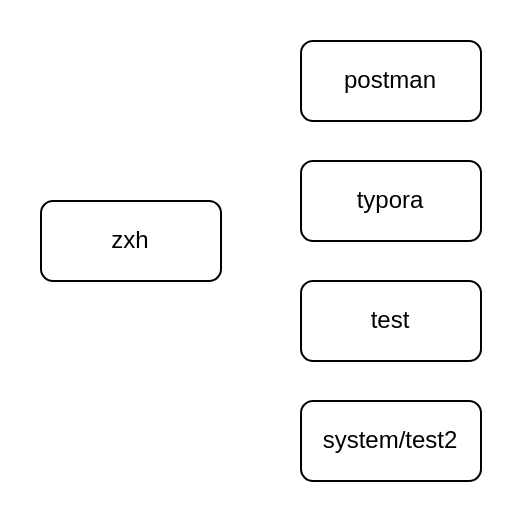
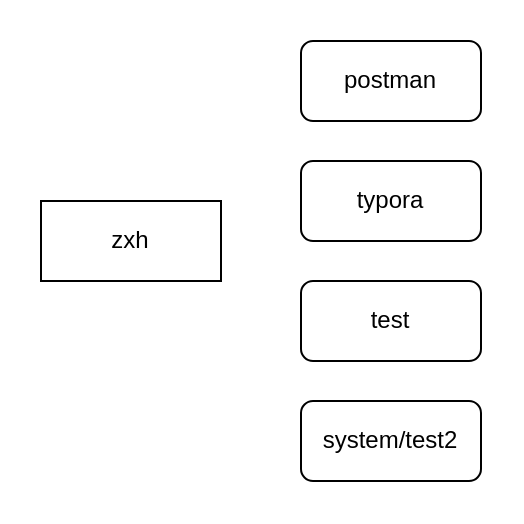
node "zxh": shape rounded rectangle -> rectangle
